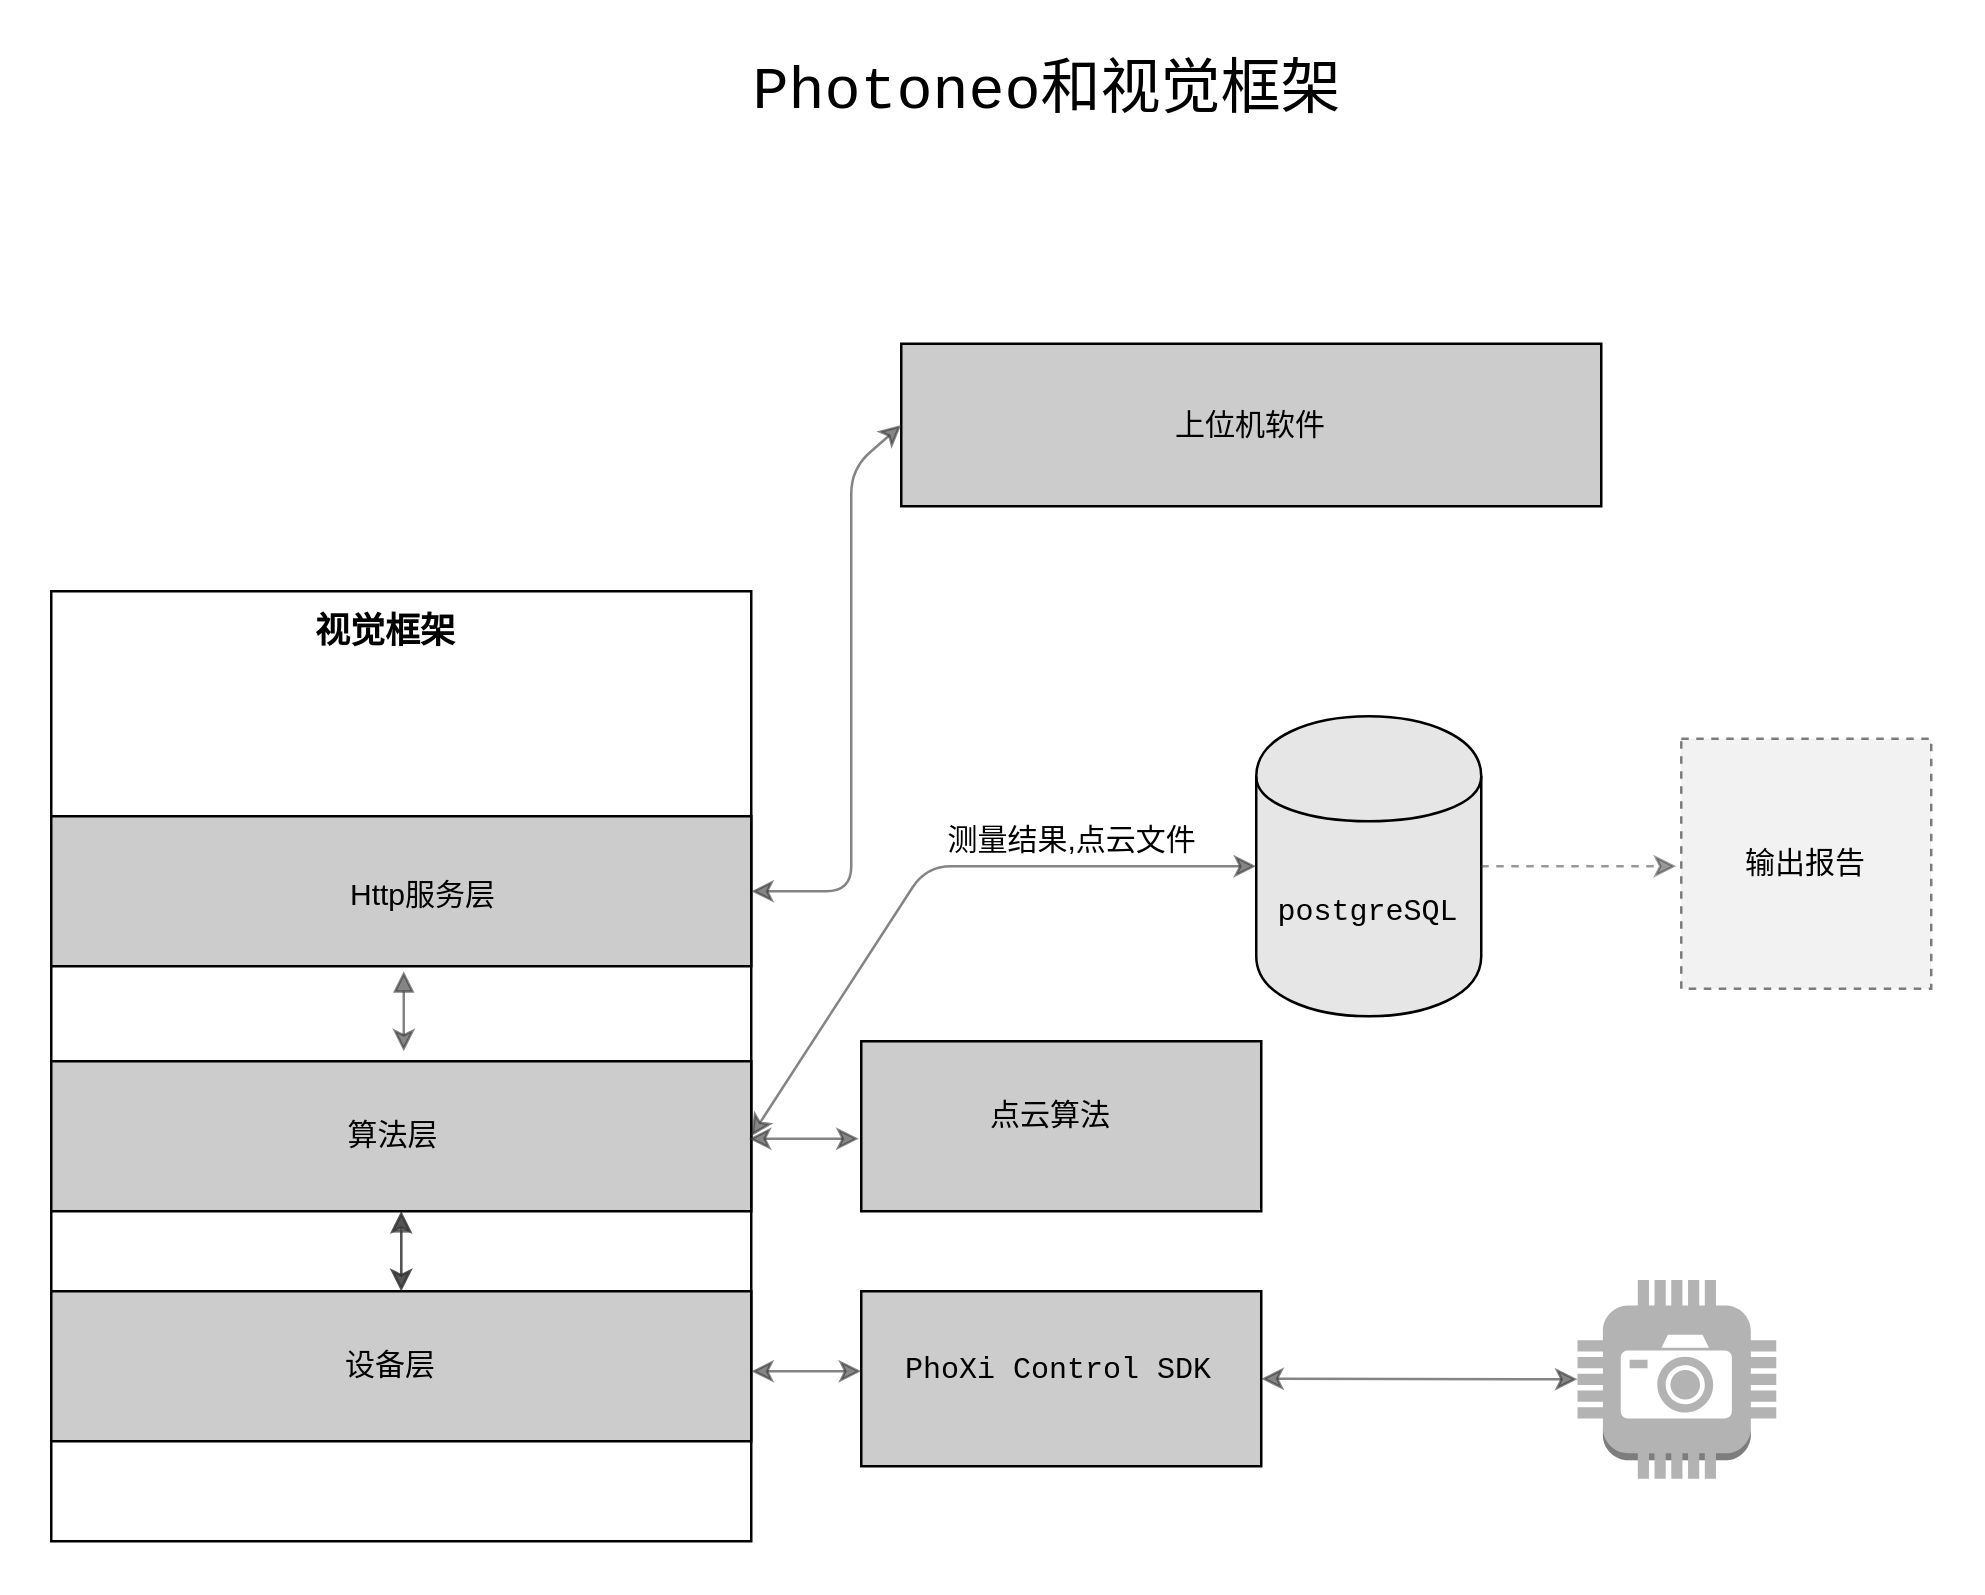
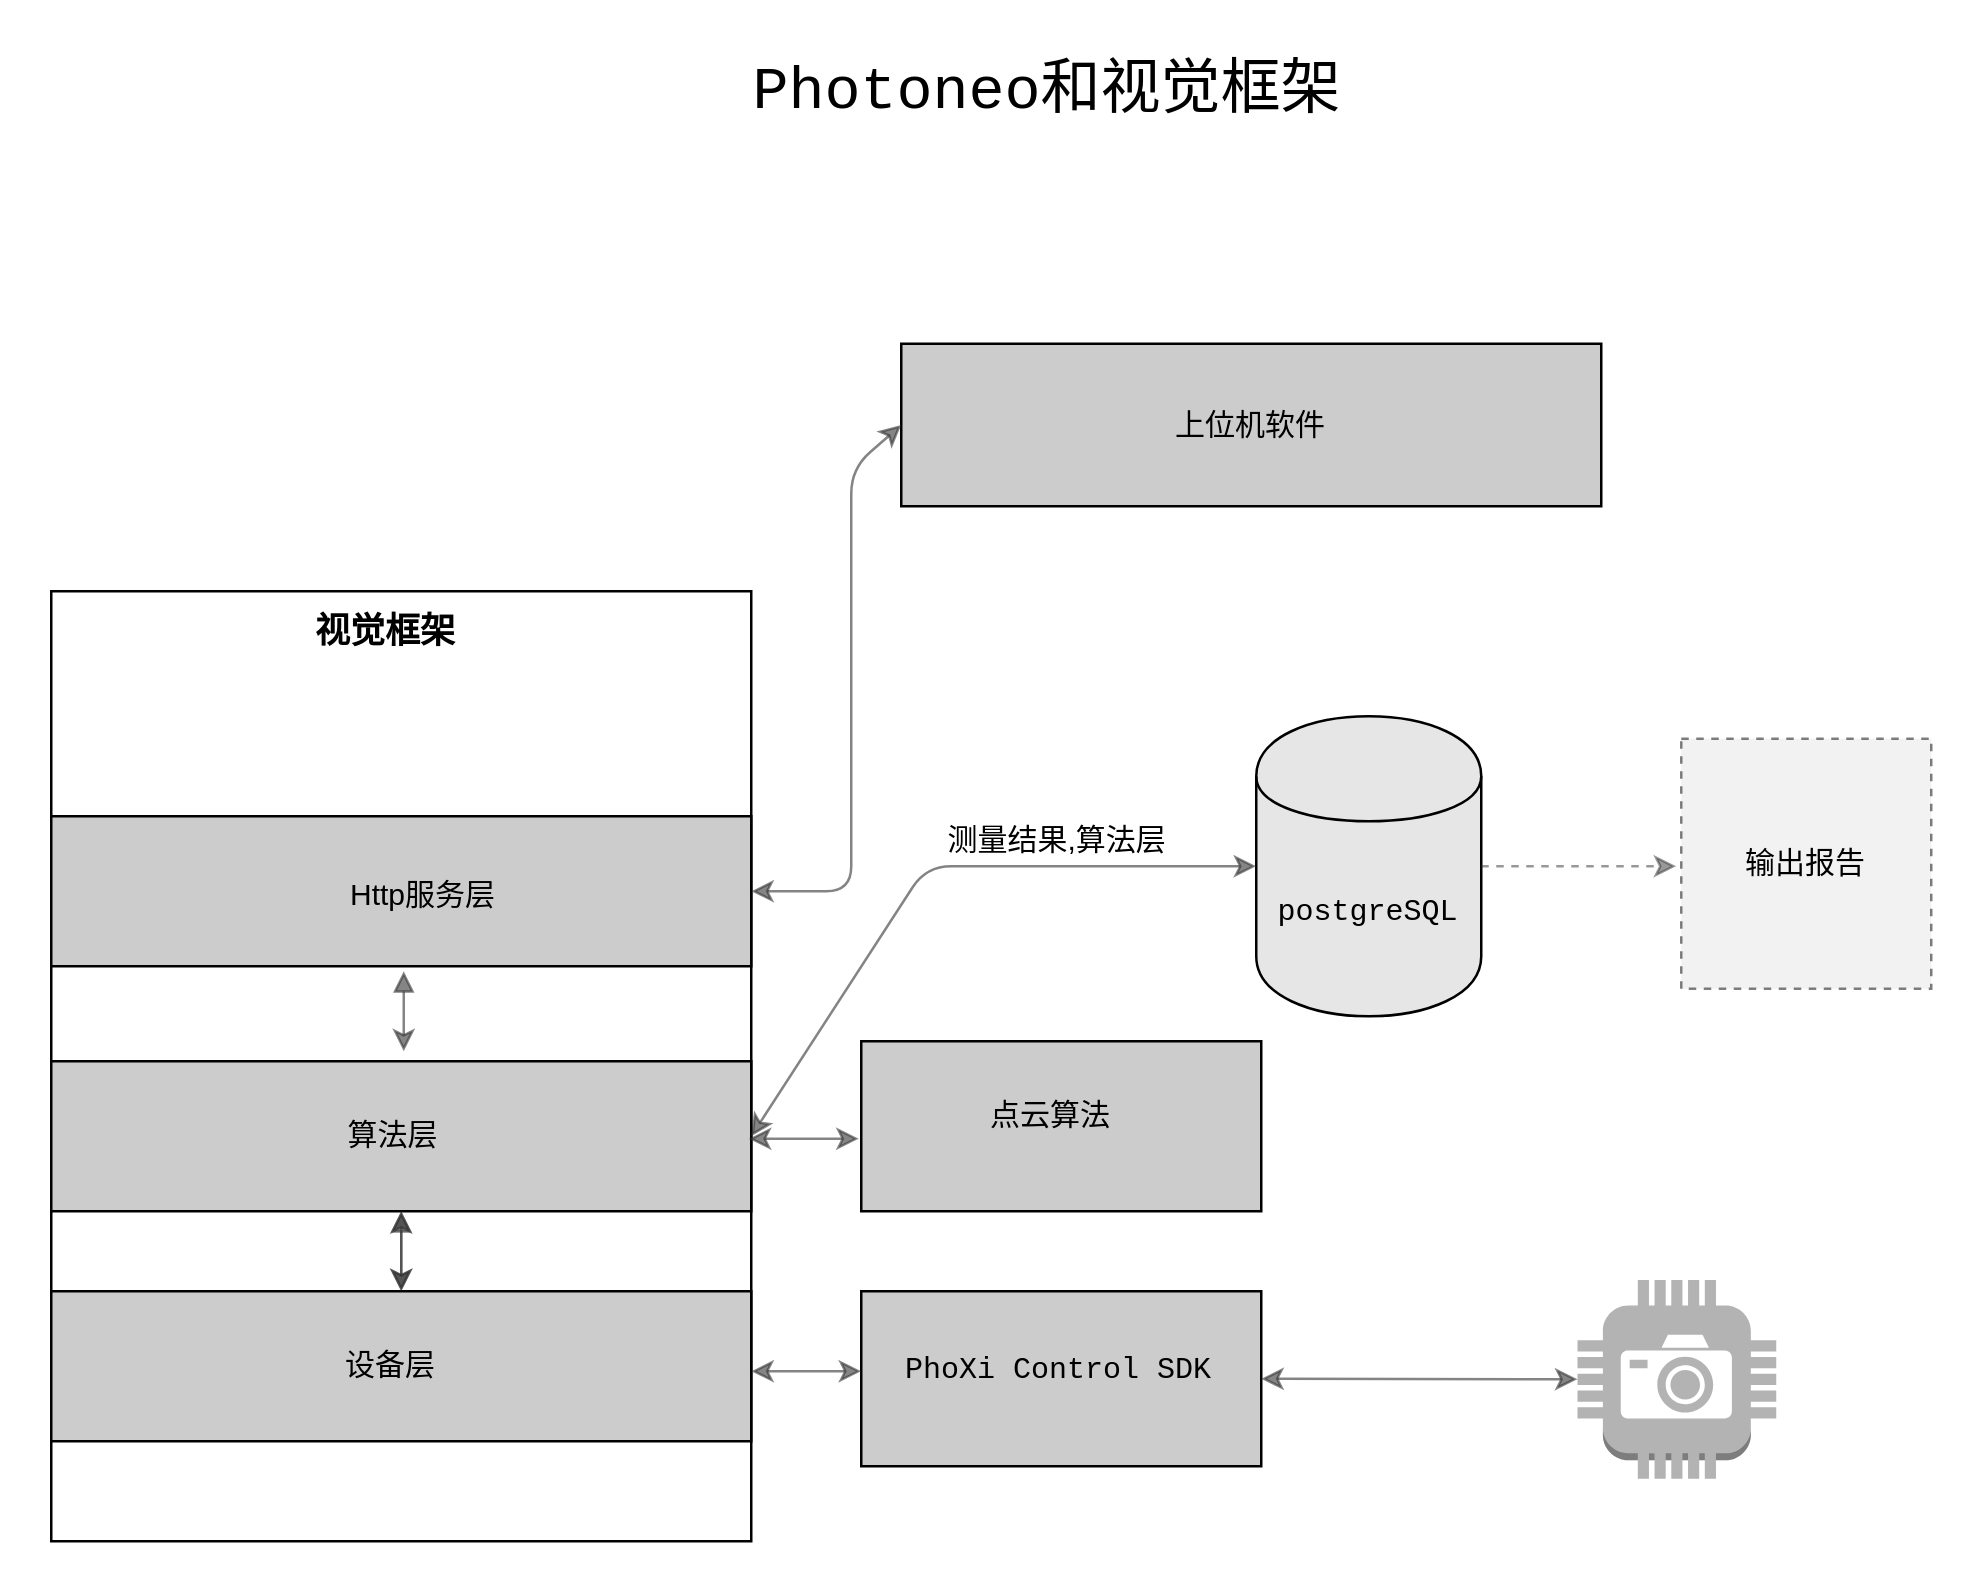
node "测量结果,点云文件": label "测量结果,点云文件" -> "测量结果,算法层"
